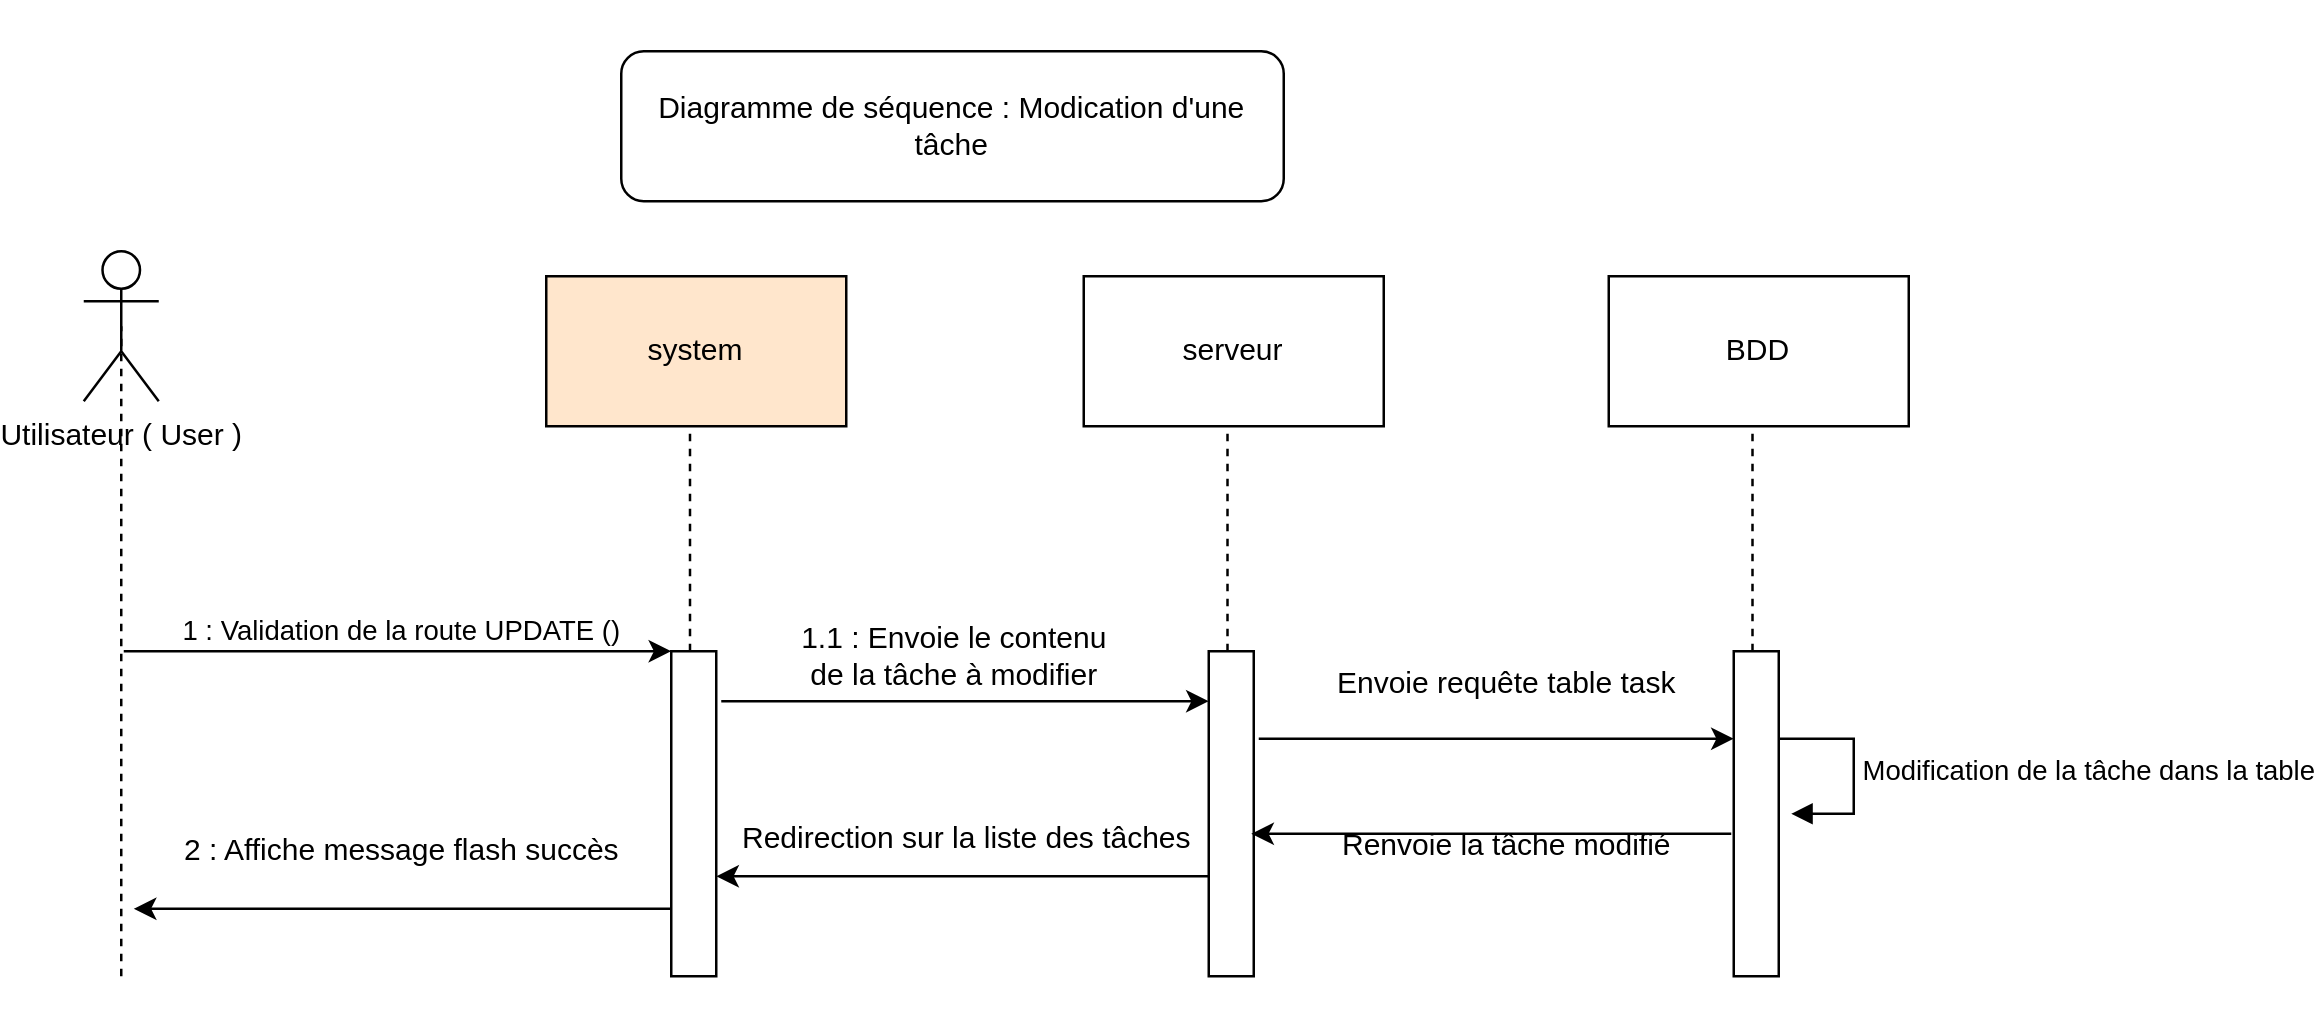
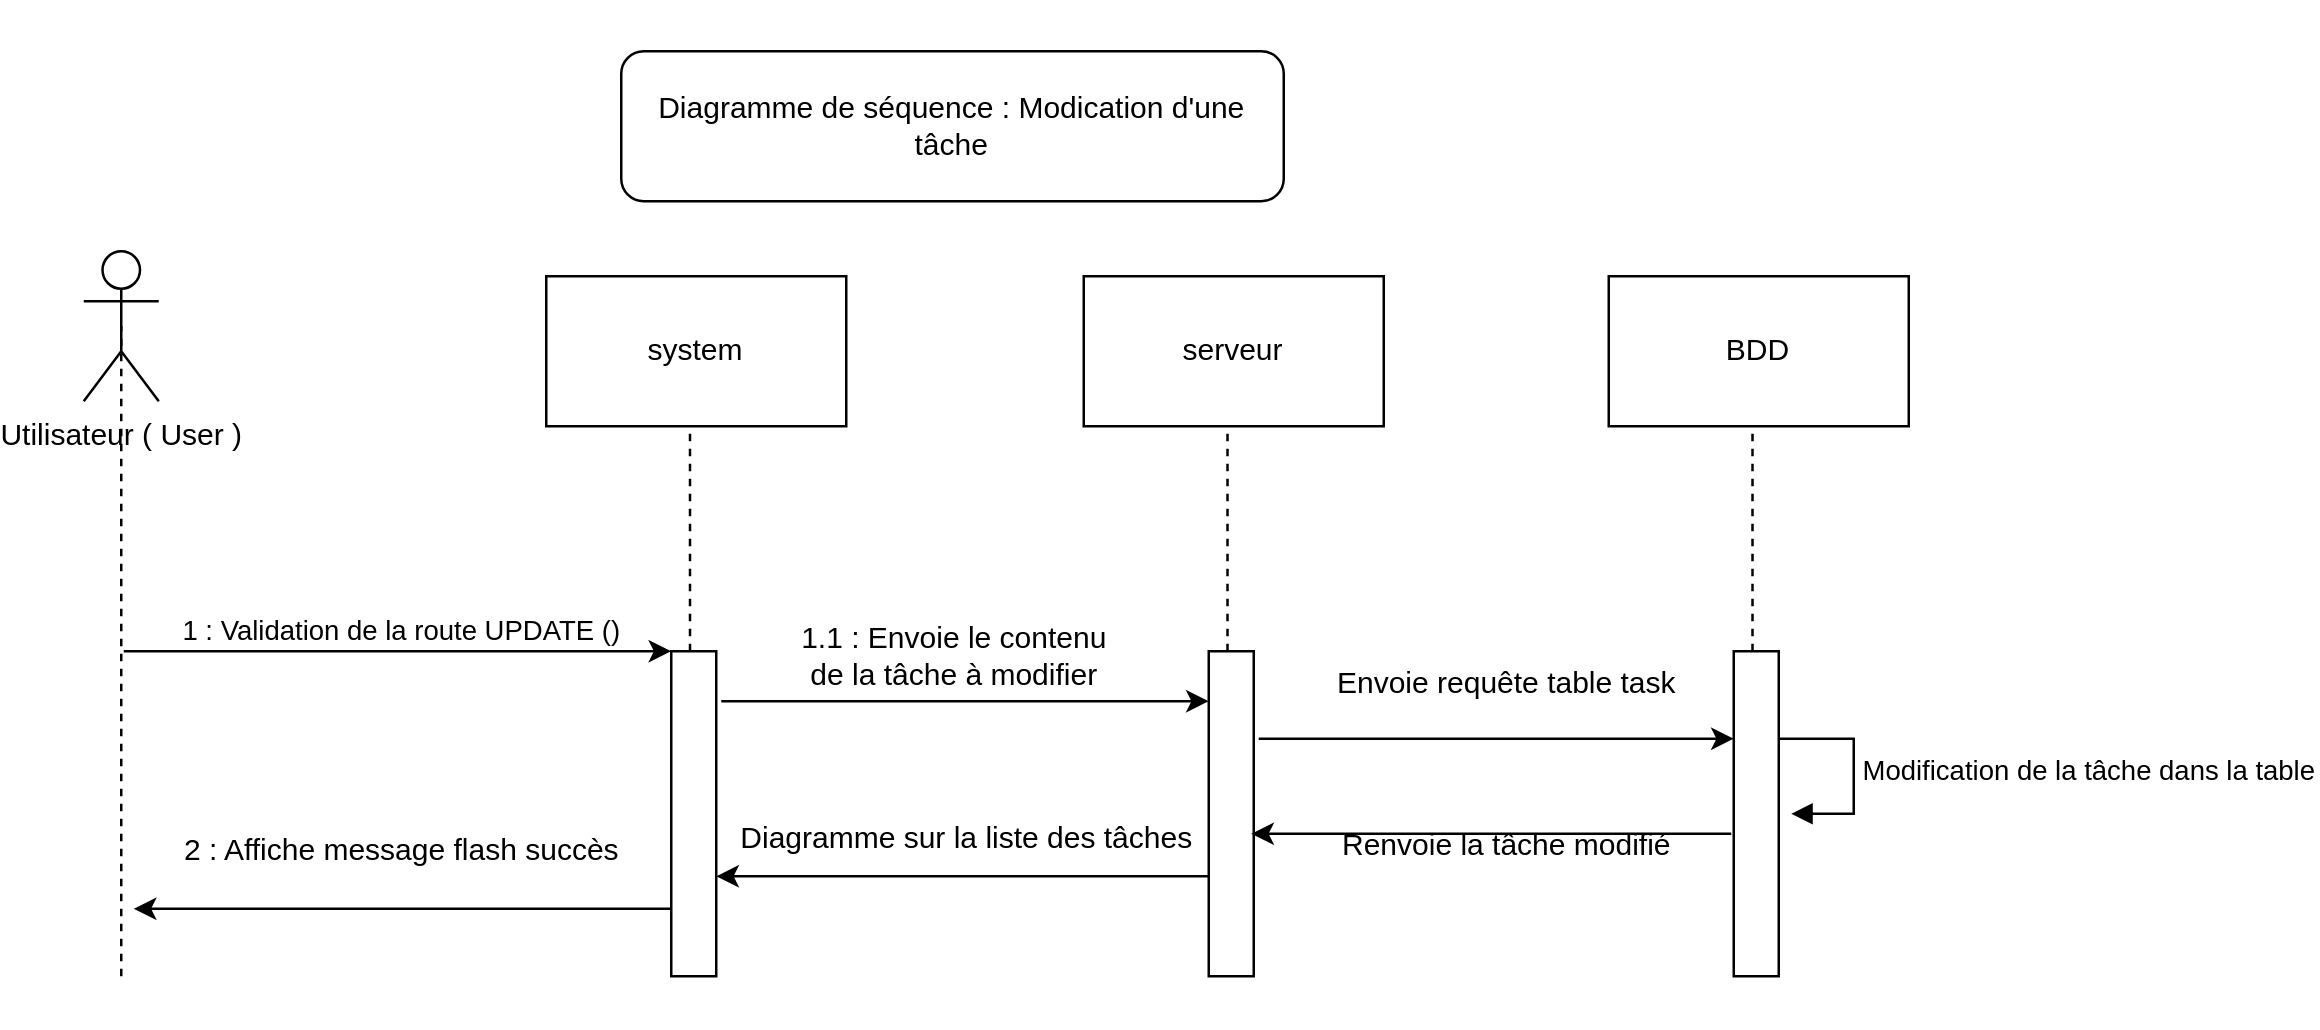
node "system": fillcolor #ffe6cc -> #ffffff
node "Redirection sur la liste des tâches": label "Redirection sur la liste des tâches" -> "Diagramme sur la liste des tâches"
